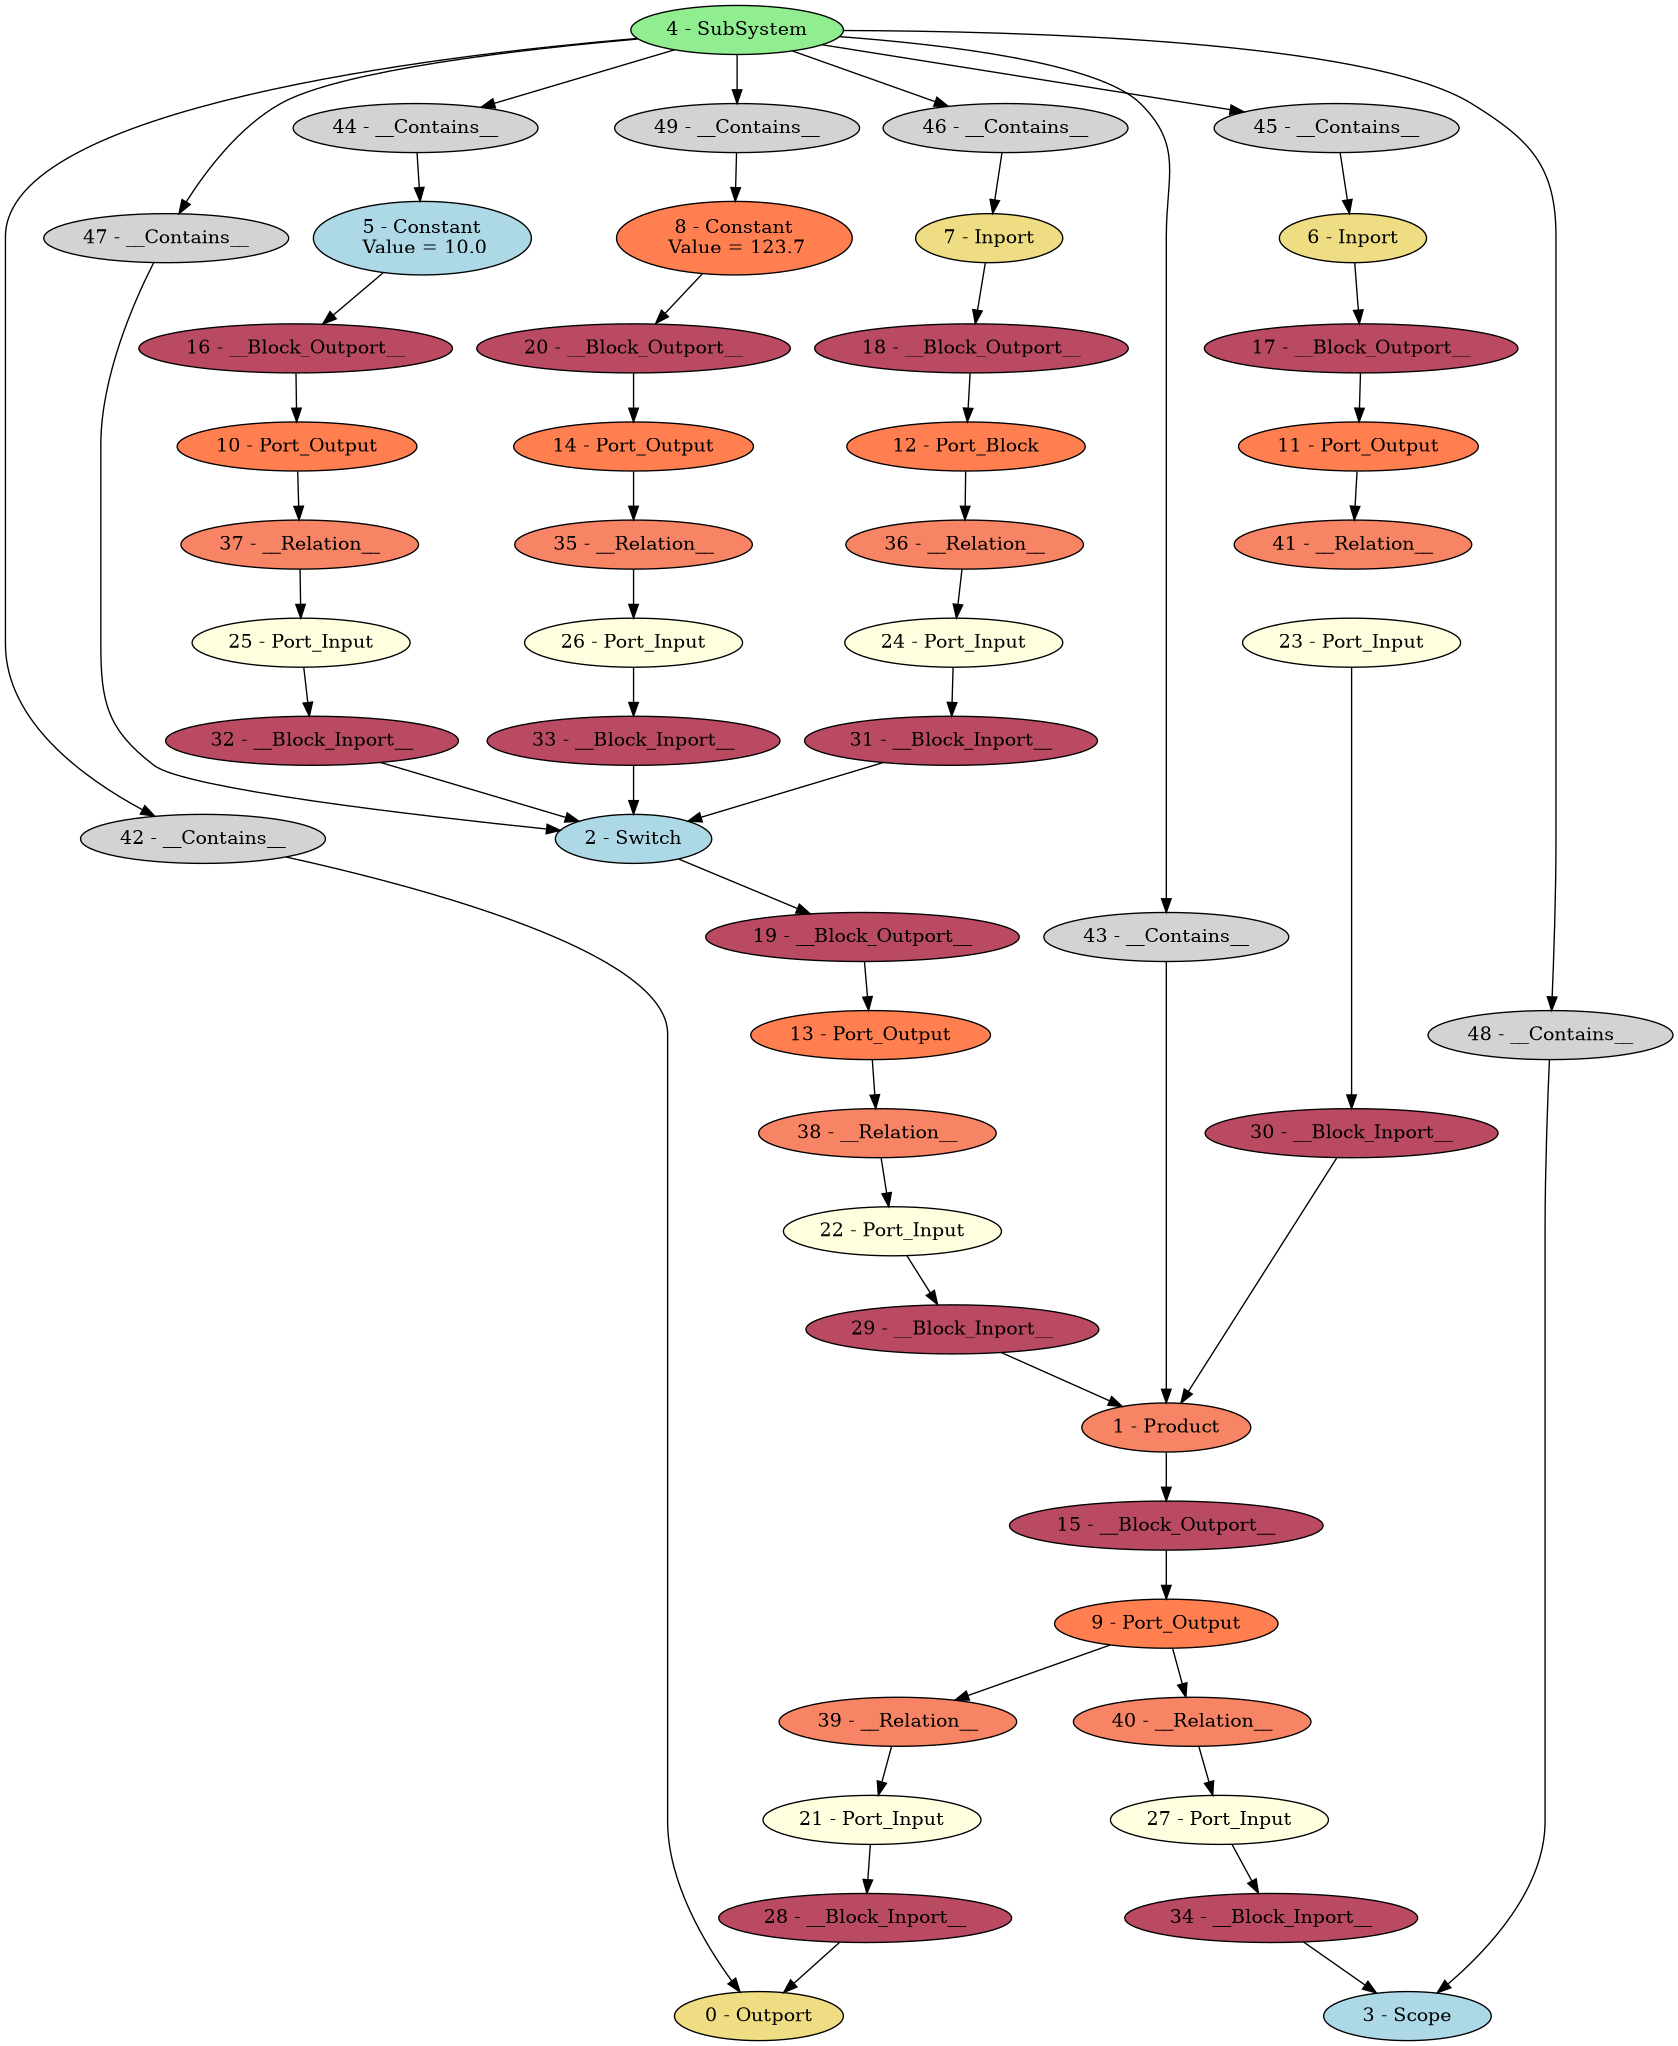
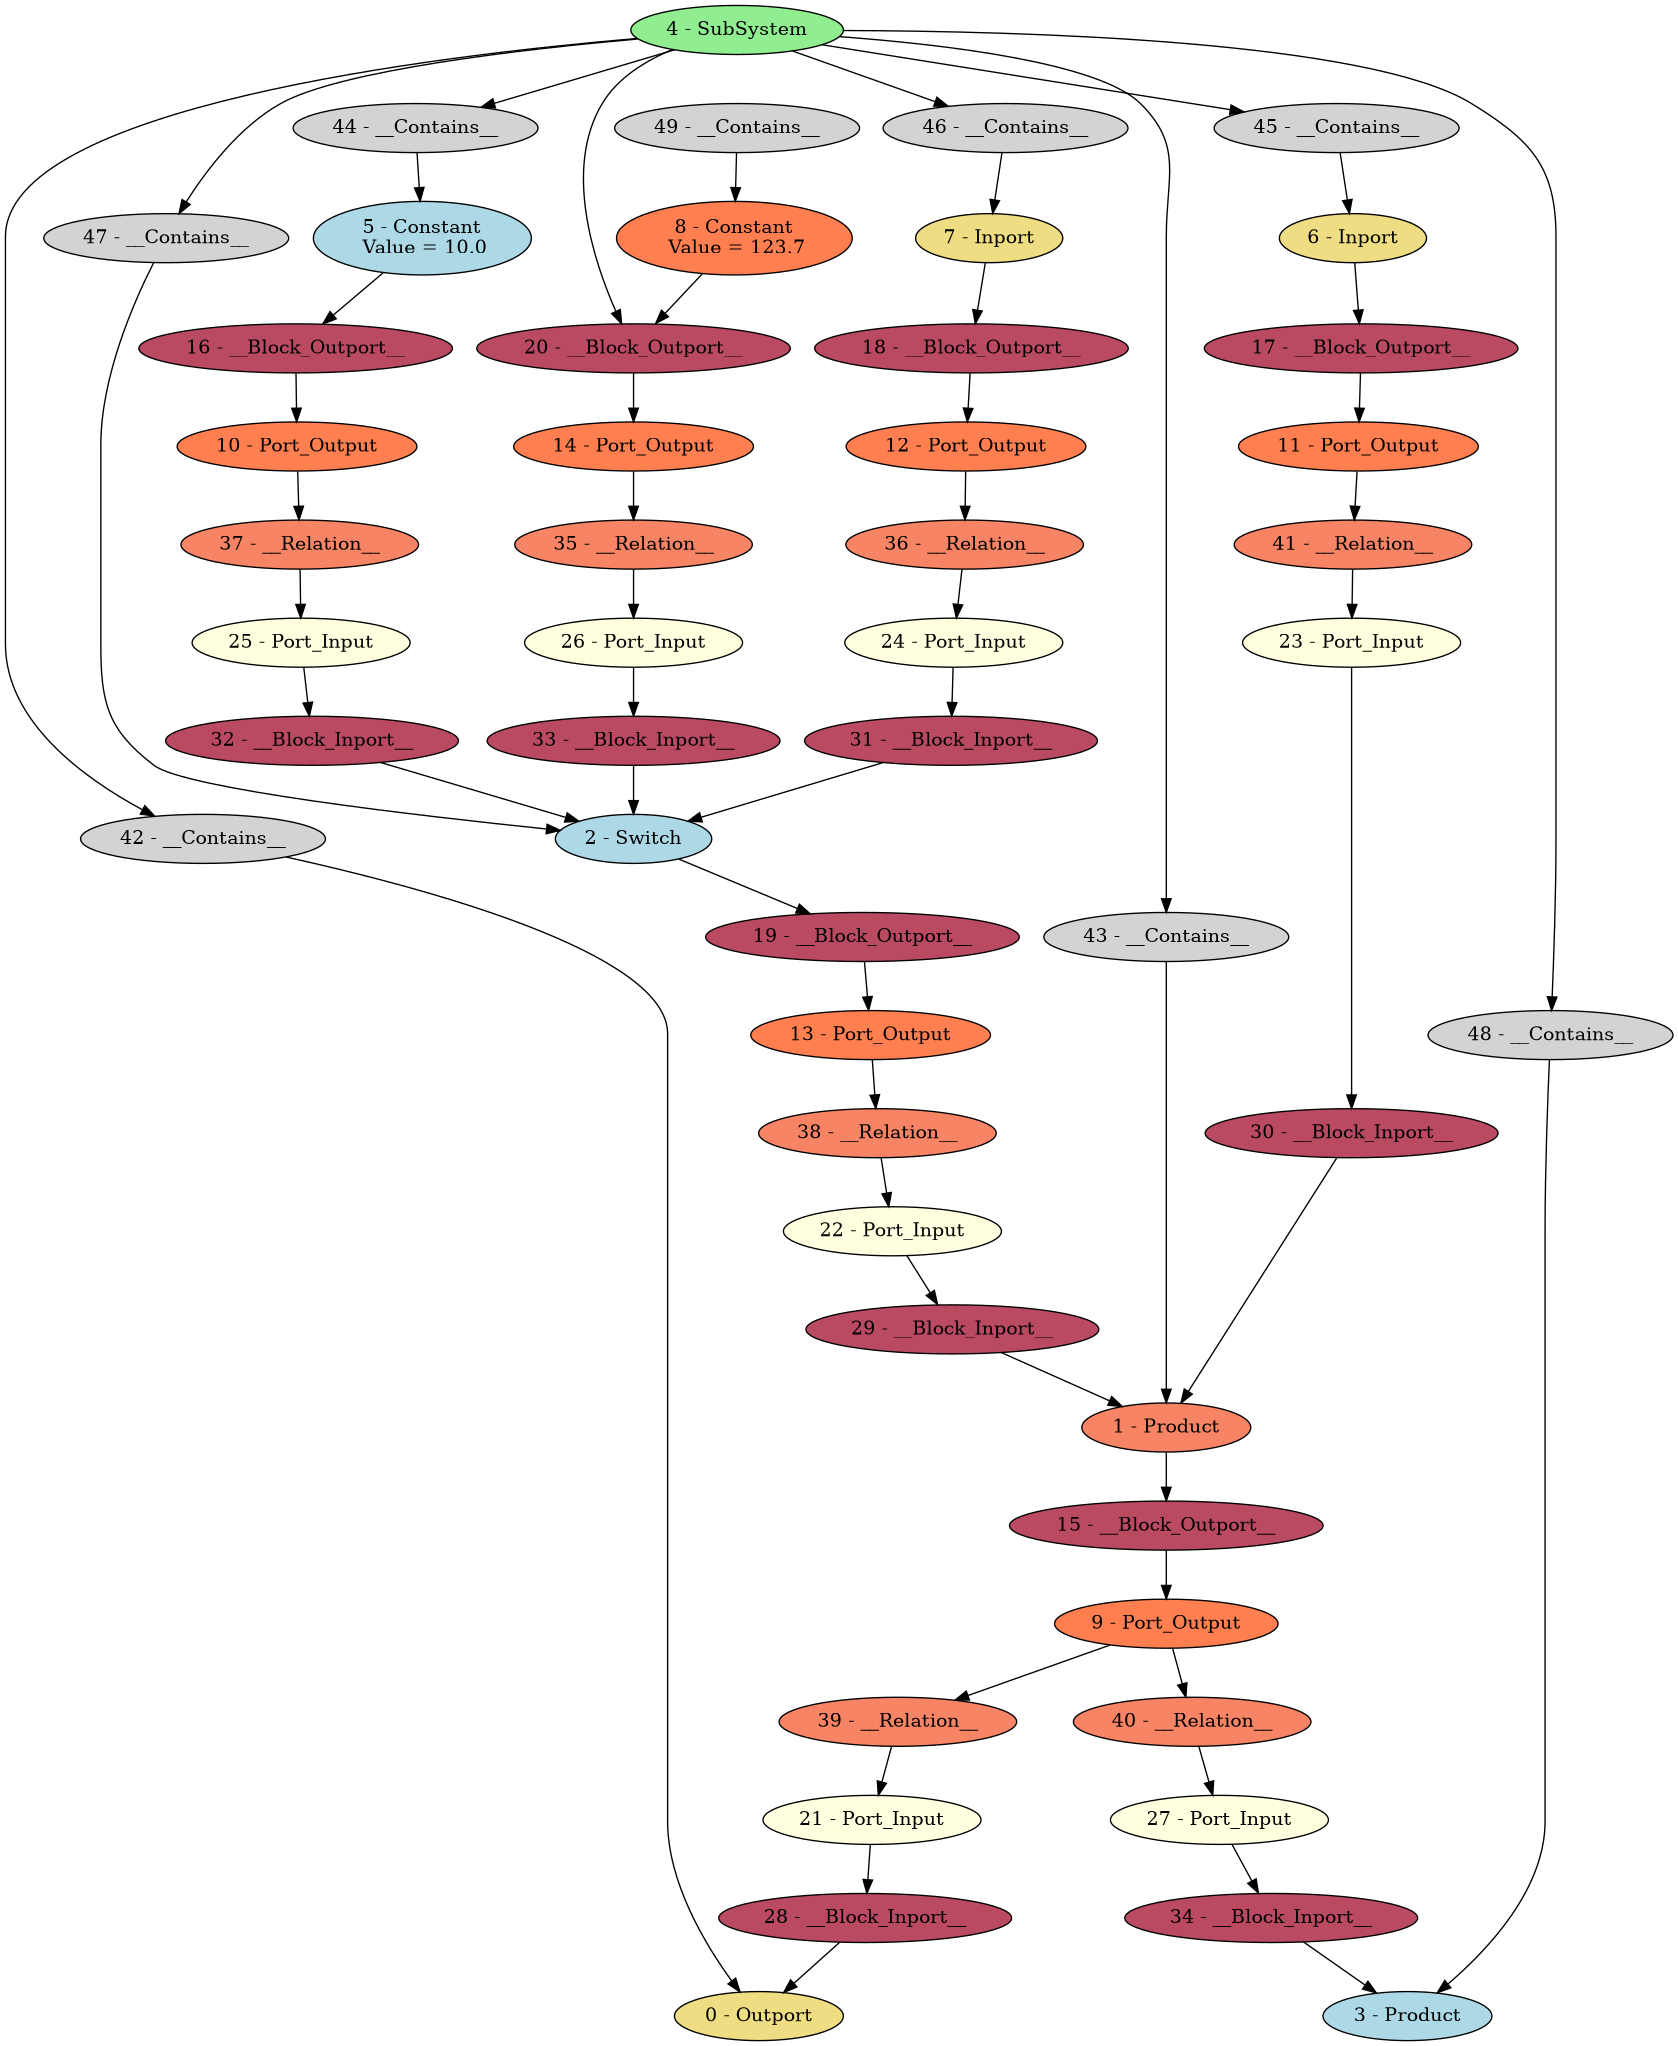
edge "4 - SubSystem" -> "49 - __Contains__": now "4 - SubSystem" -> "20 - __Block_Outport__"
node "12 - Port_Block": label "12 - Port_Block" -> "12 - Port_Output"
edge "41 - __Relation__" -> "23 - Port_Input": added
node "3 - Scope": label "3 - Scope" -> "3 - Product"
